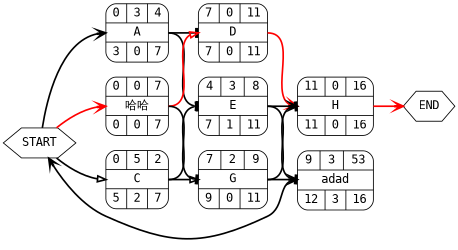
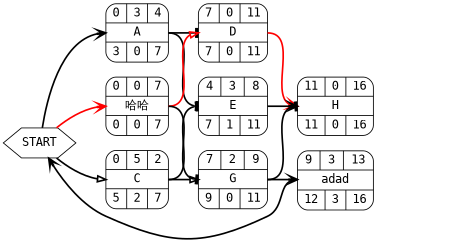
node "END": removed
edge "4" -> "9": removed
node "9": text "53" -> "13"
